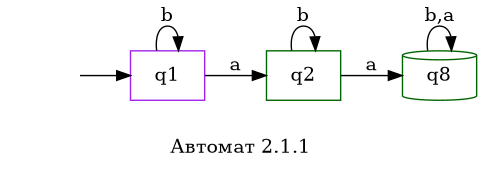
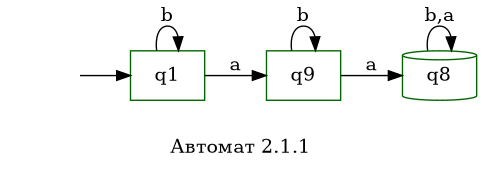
node "q1": color purple -> darkgreen
node "q2": label "q2" -> "q9"
